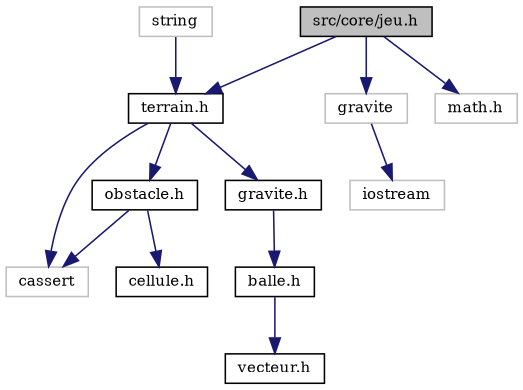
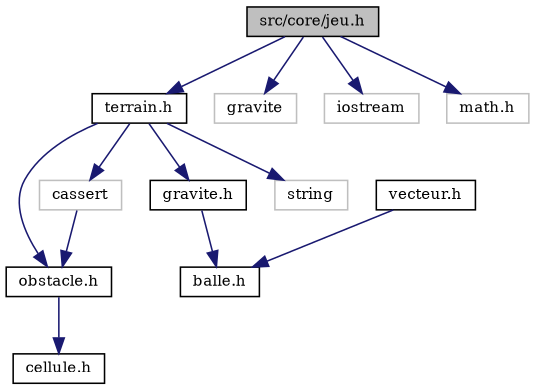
edge "string" -> "terrain.h": reversed
edge "gravite" -> "iostream": now "src/core/jeu.h" -> "iostream"
edge "obstacle.h" -> "cassert": reversed
edge "balle.h" -> "vecteur.h": reversed
